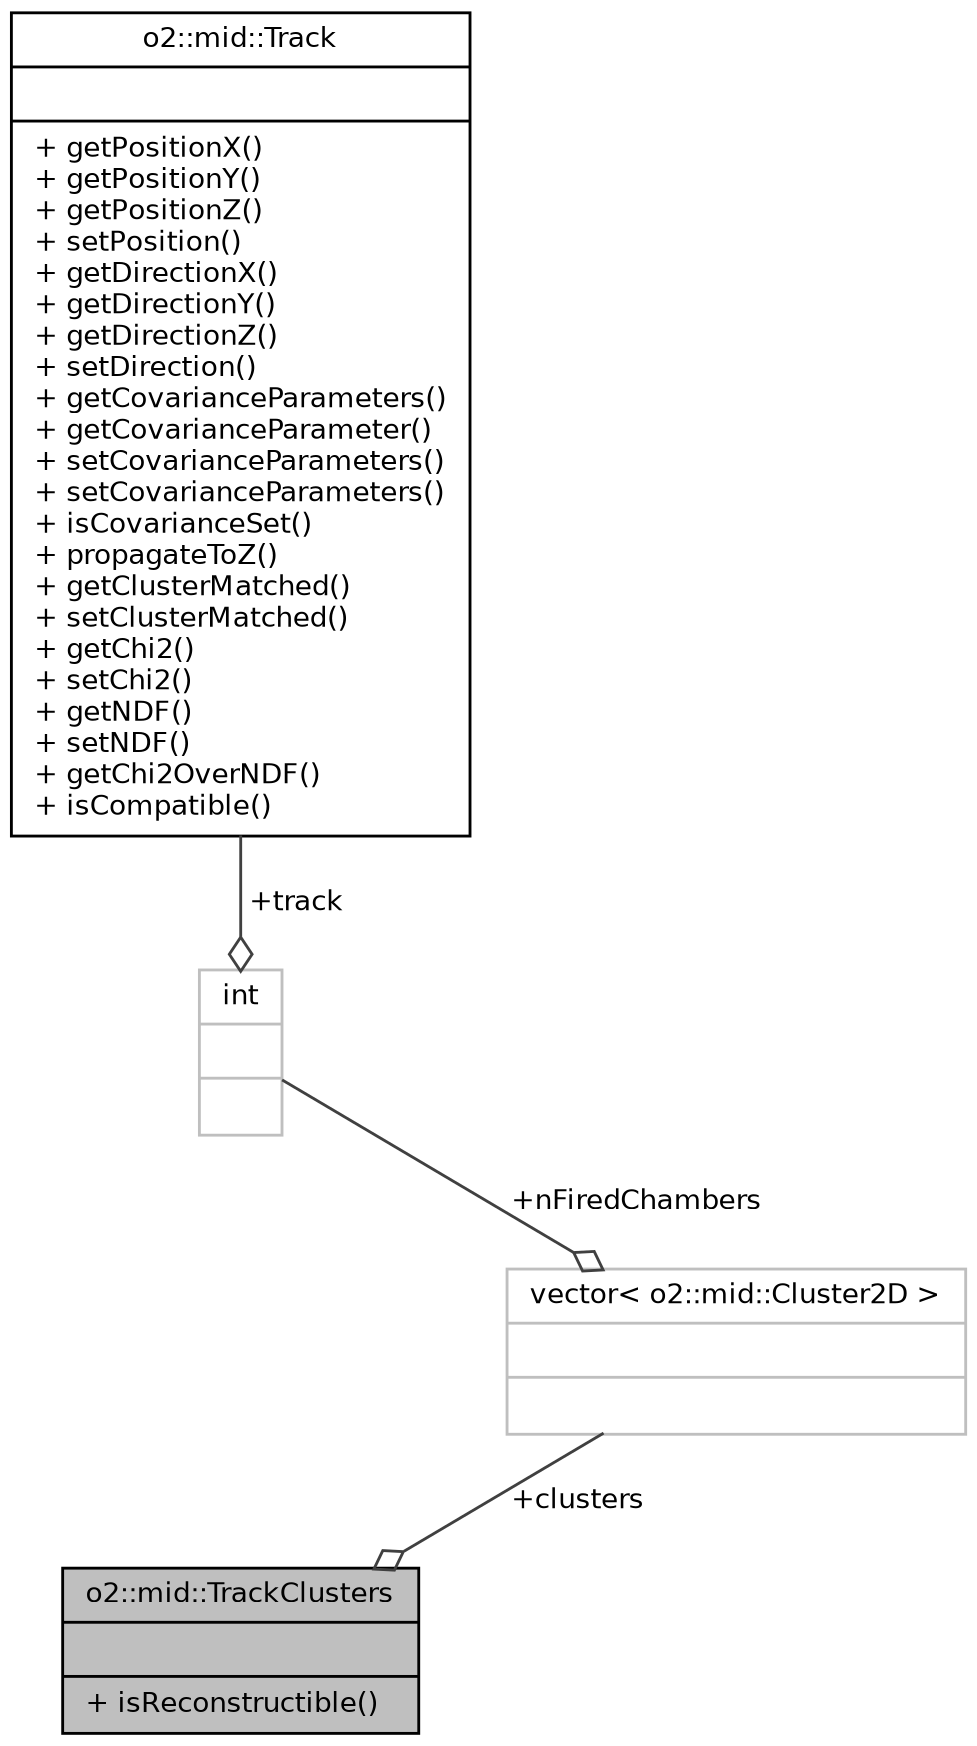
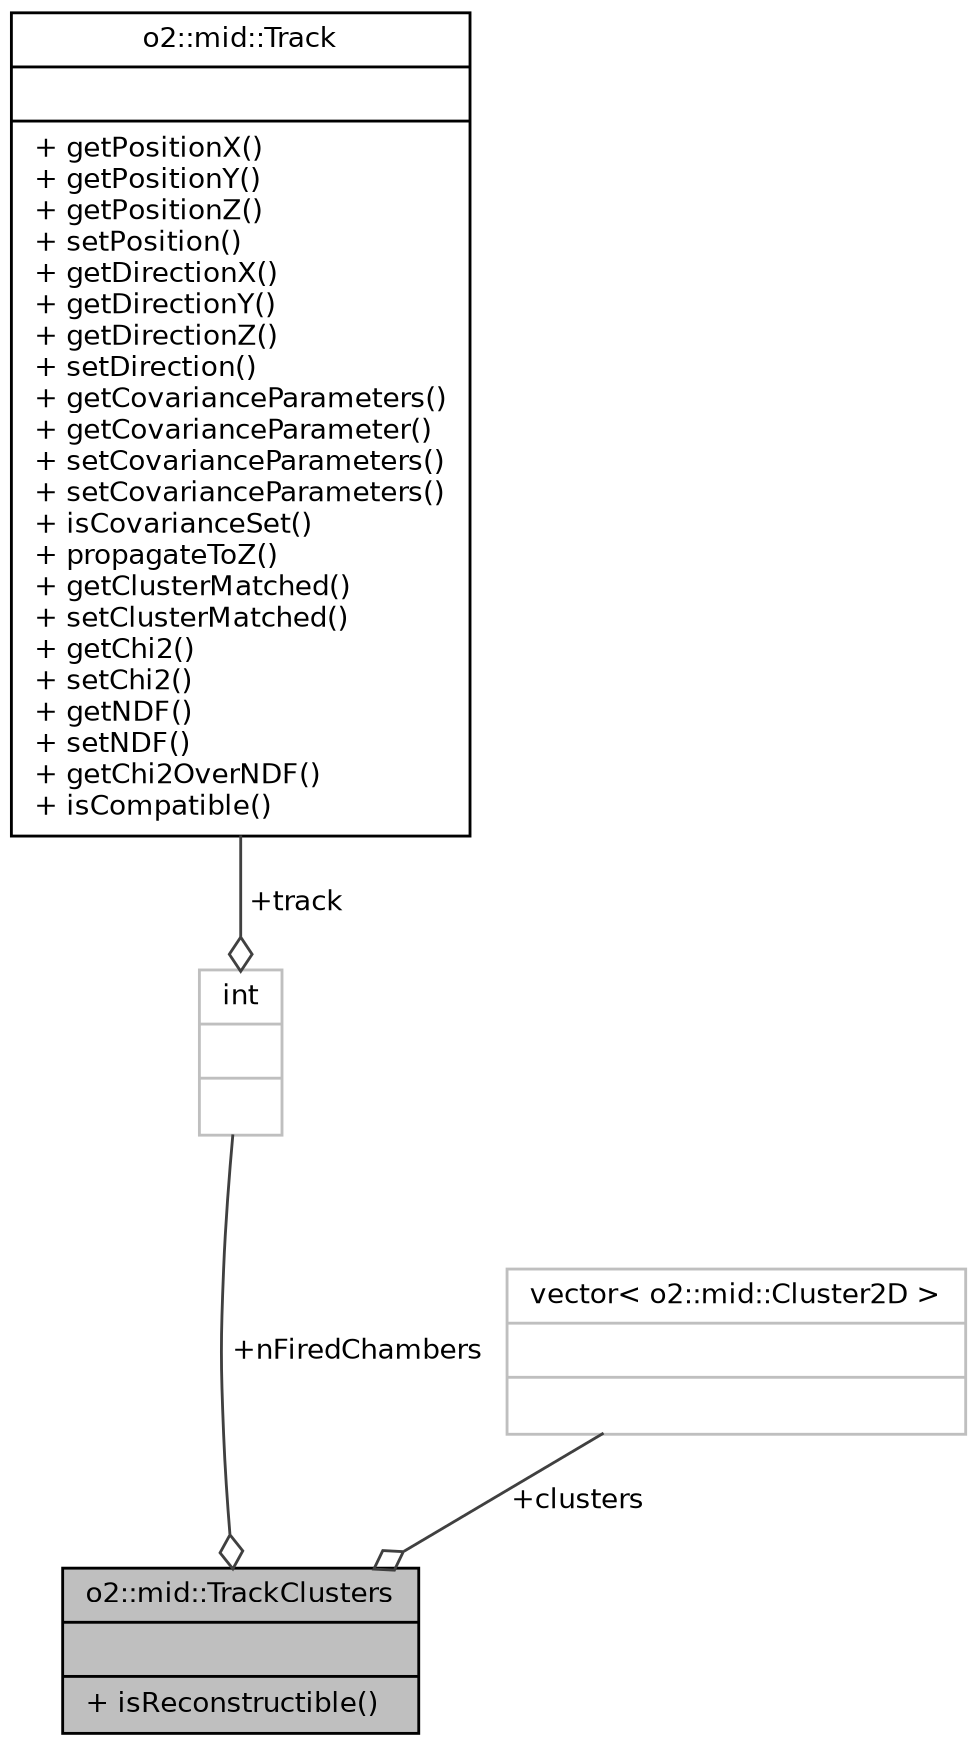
edge "int" -> "vector< o2::mid::Cluster2D >": now "int" -> "o2::mid::TrackClusters"
